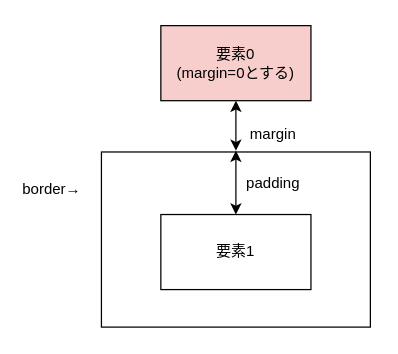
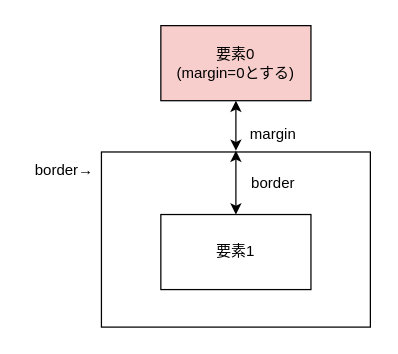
node "padding": label "padding" -> "border"
node "border→": moved (51, 189) -> (64, 171)
